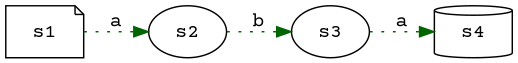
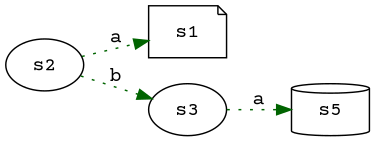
edge "s1" -> "s2": reversed
node "s4": label "s4" -> "s5"
